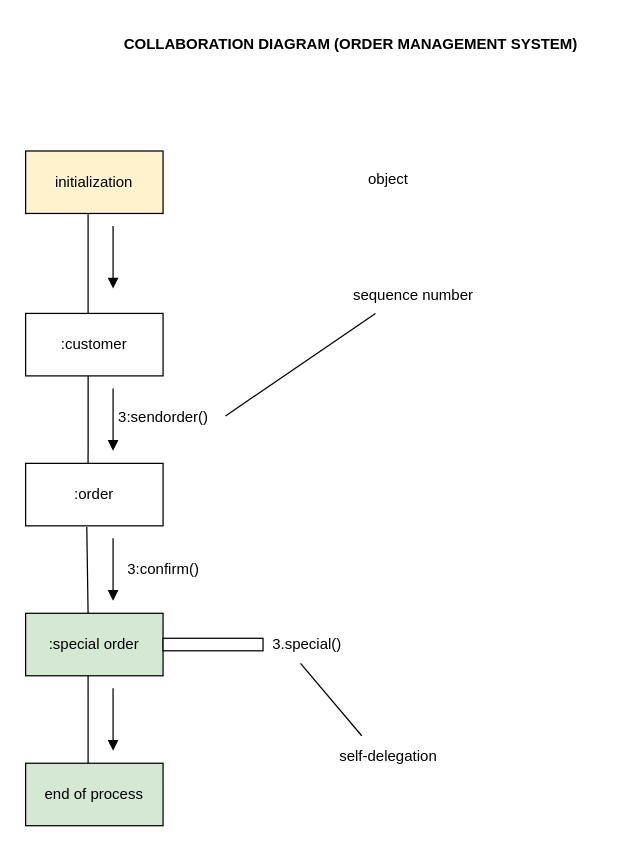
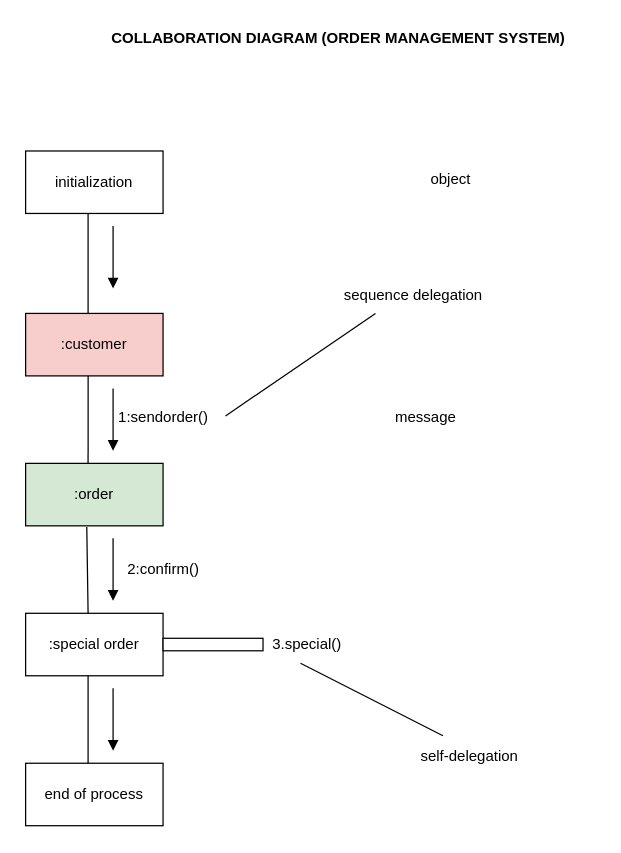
node "COLLABORATION DIAGRAM (ORDER MANAGEMENT SYSTEM)": moved (351, 44) -> (338, 38)
node "object": moved (388, 179) -> (451, 179)
node "initialization": fillcolor #fff2cc -> #ffffff
node "sequence number": label "sequence number" -> "sequence delegation"
node ":customer": fillcolor #ffffff -> #f8cecc
node "3:sendorder()": label "3:sendorder()" -> "1:sendorder()"
node "message": added
node ":order": fillcolor #ffffff -> #d5e8d4
node "3:confirm()": label "3:confirm()" -> "2:confirm()"
node ":special order": fillcolor #d5e8d4 -> #ffffff
node "self-delegation": moved (388, 757) -> (469, 757)
node "end of process": fillcolor #d5e8d4 -> #ffffff
